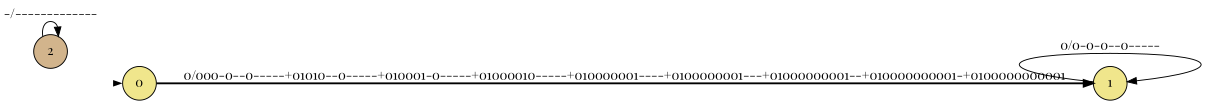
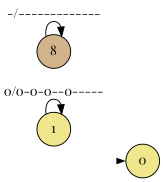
node "2": label "2" -> "8"
edge "0" -> "1": removed, label "0/000-0--0-----+01010--0-----+010001-0-----+01000010-----+010000001----+0100000001---+01000000001--+010000000001-+0100000000001"
